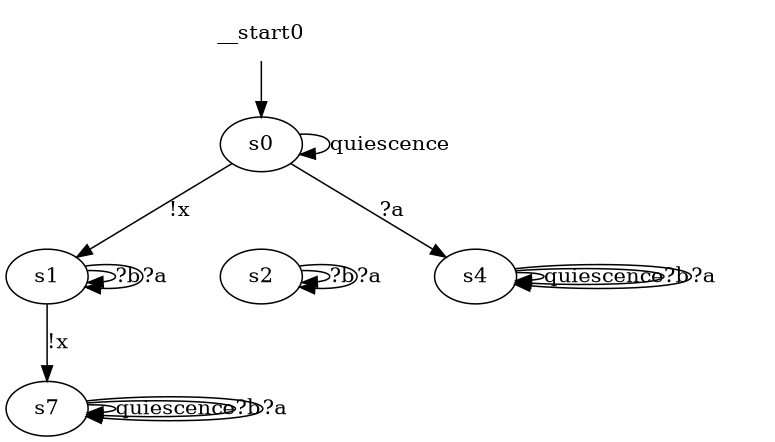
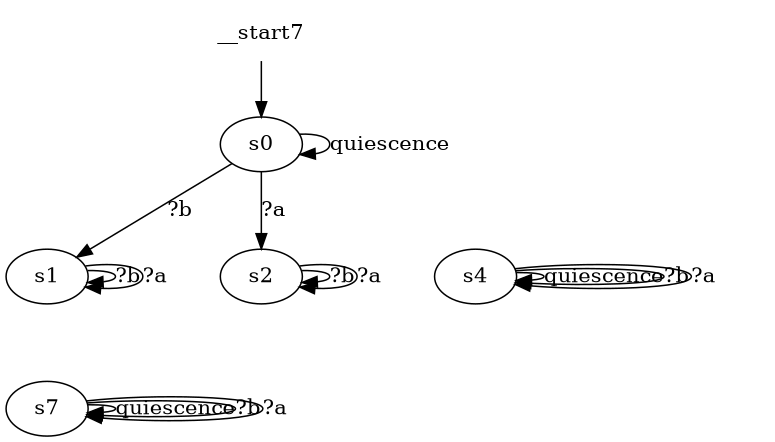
node "__start0": label "__start0" -> "__start7"
edge "s0" -> "s4": now "s0" -> "s2"
edge "s0" -> "s1": label "!x" -> "?b"
edge "s1" -> "s7": removed, label "!x"
